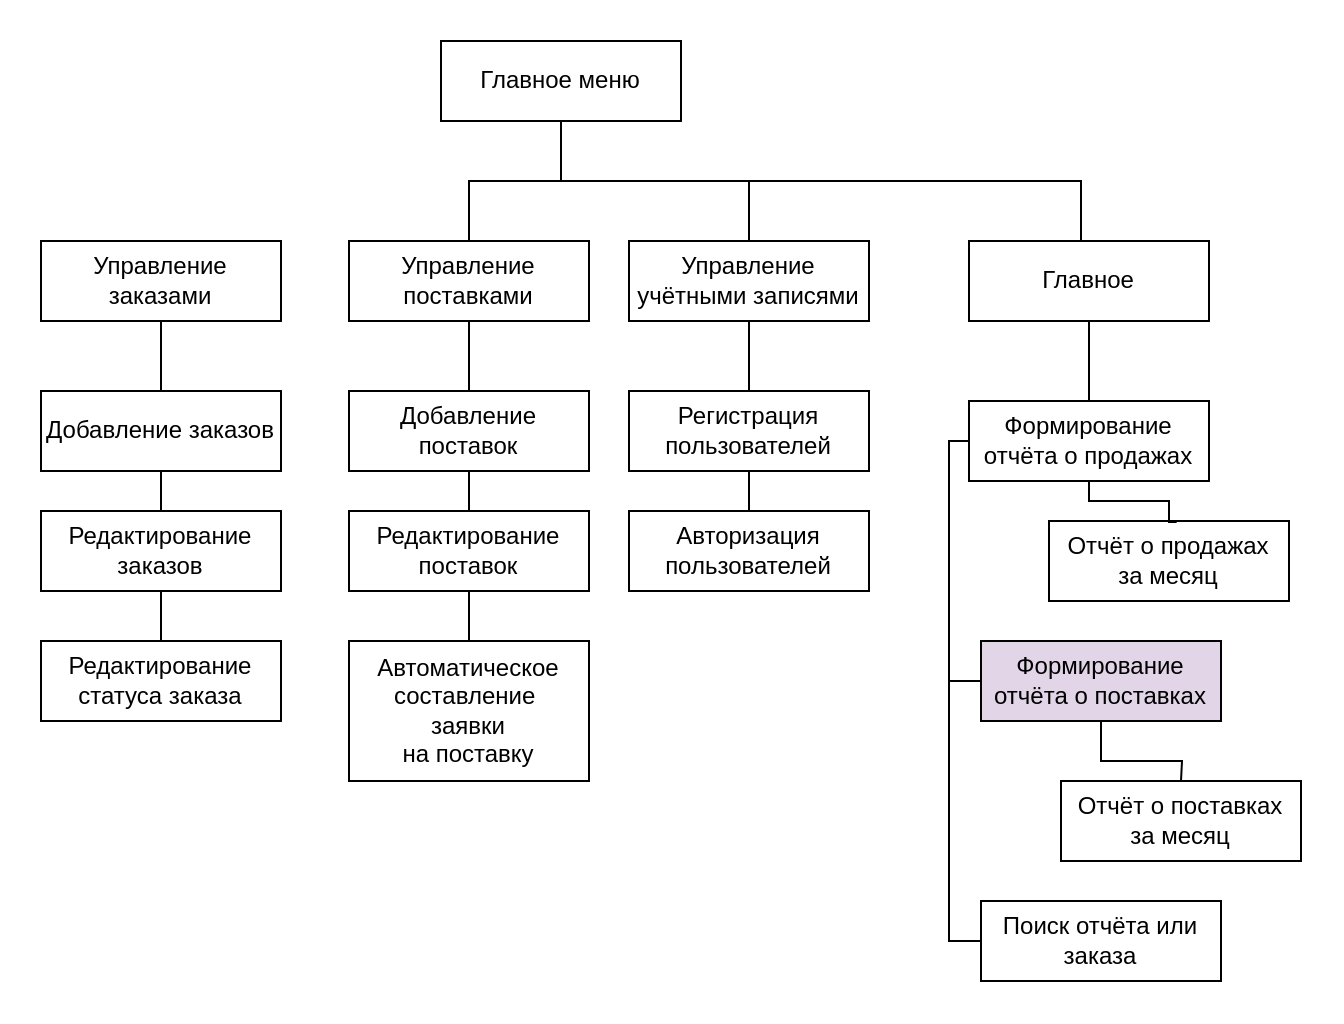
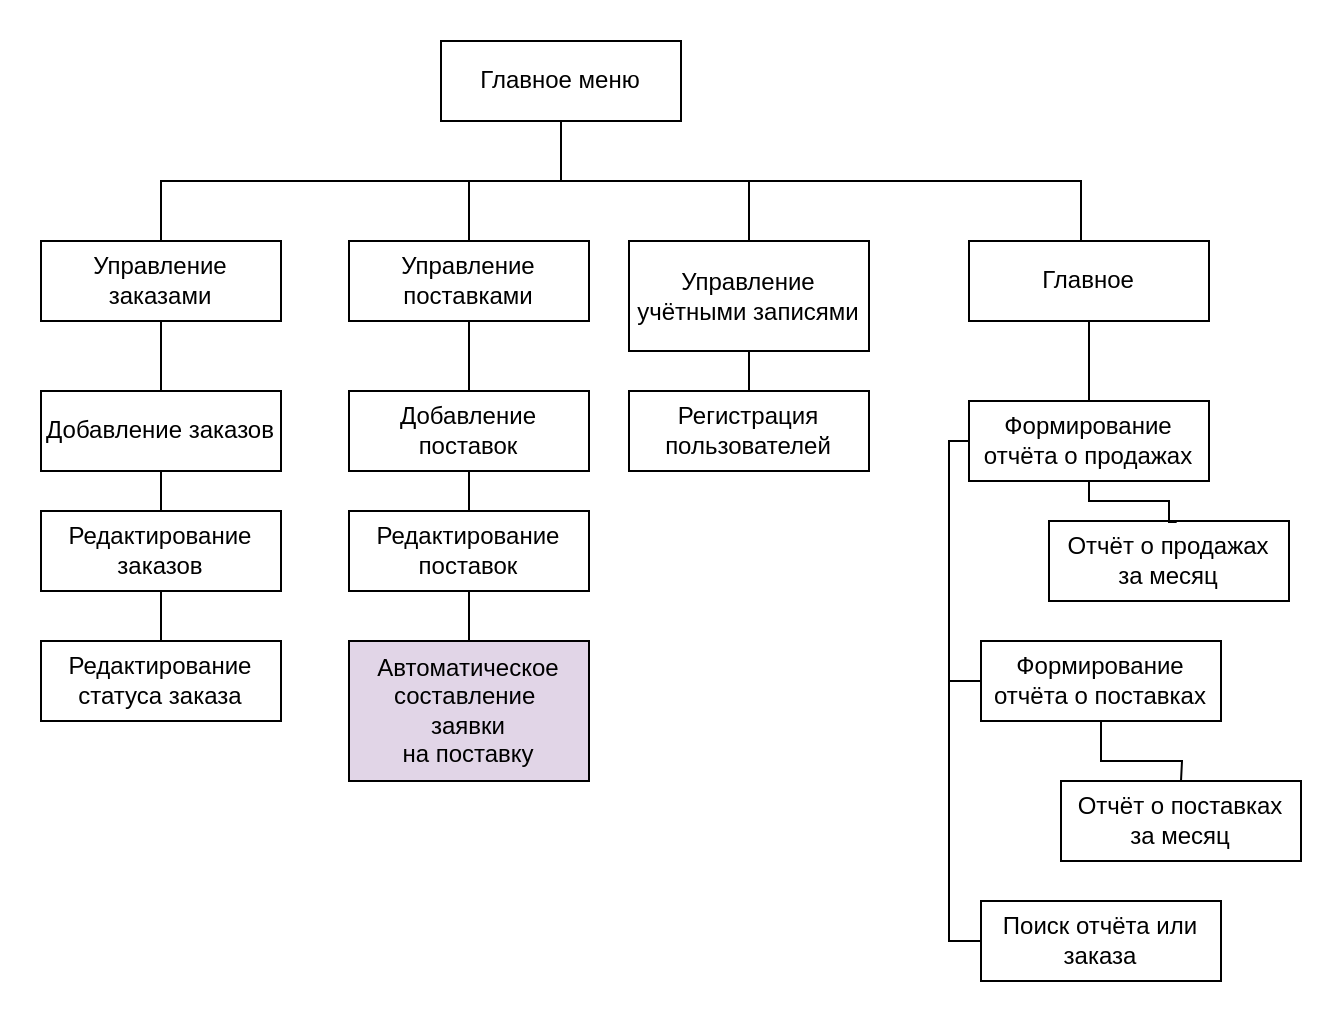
edge "Главное меню" -- "Управление заказами": added
node "Управление учётными записями": size 240x80 -> 240x110
edge "Регистрация пользователей" -- "Авторизация пользователей": removed
node "Авторизация пользователей": removed
node "Формирование отчёта о поставках": fillcolor #e1d5e7 -> #ffffff
node "Автоматическое составление заявки на поставку": fillcolor #ffffff -> #e1d5e7
